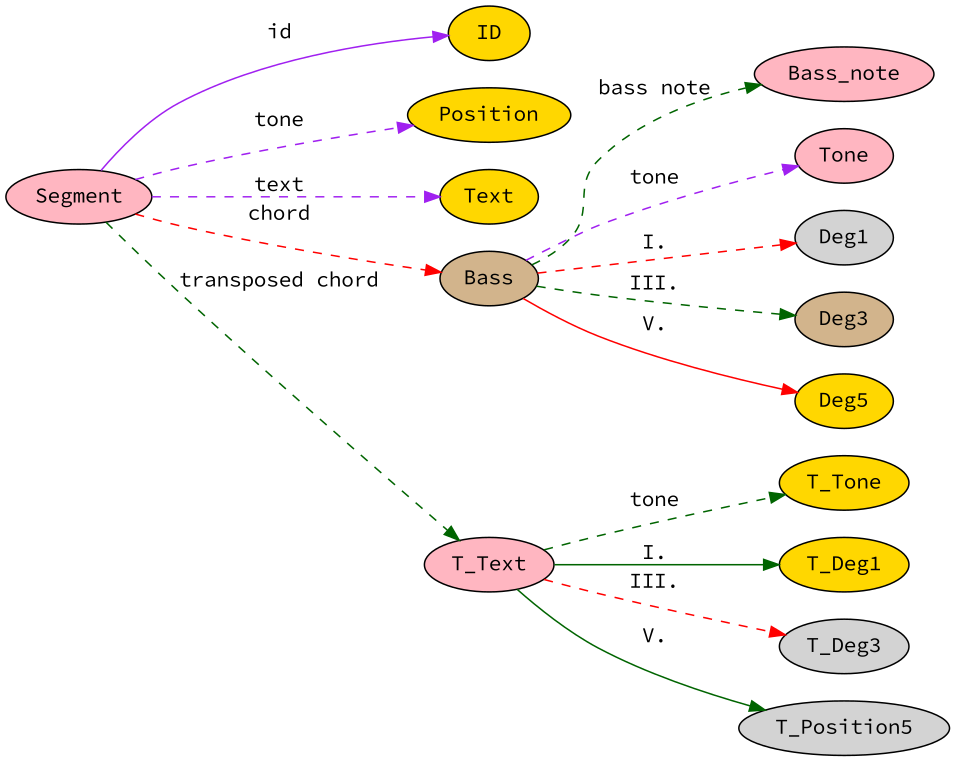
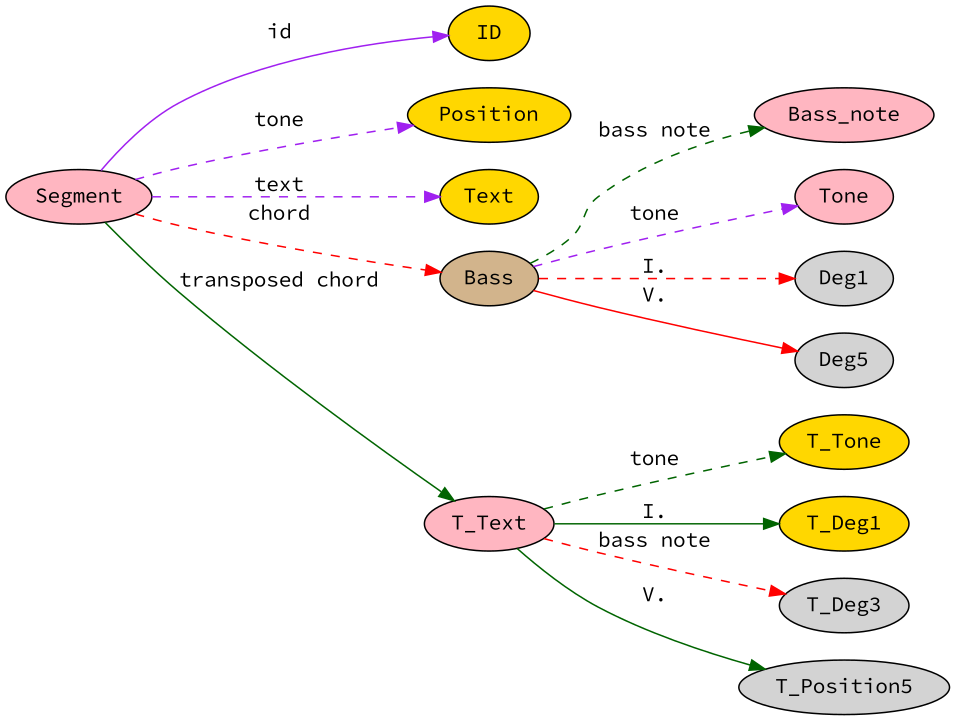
node "Deg3": removed
edge "Segment" -> "T_Text": style dashed -> solid
node "Deg5": fillcolor gold -> lightgrey
edge "T_Text" -> "T_Deg3": label "III." -> "bass note"
